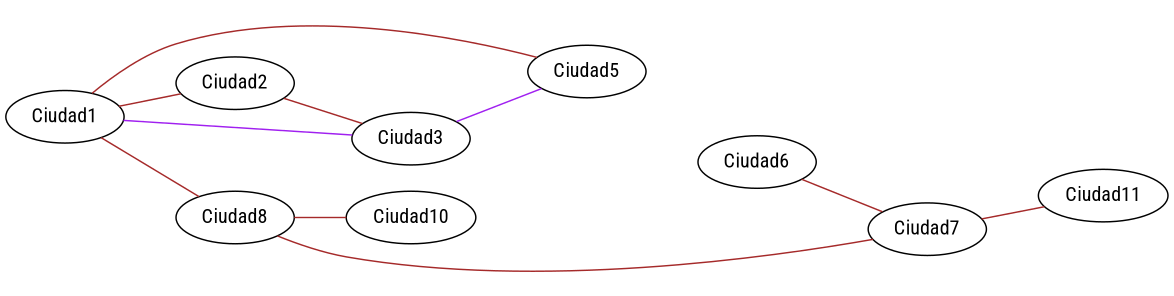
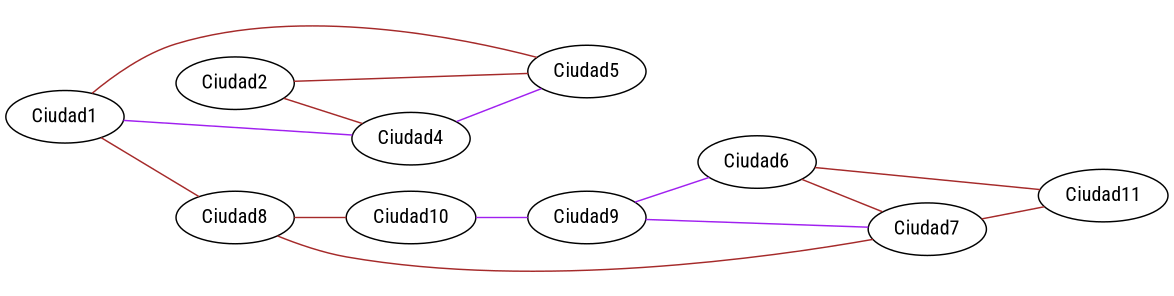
edge "Ciudad2" -- "Ciudad1": now "Ciudad2" -- "Ciudad5"
node "Ciudad3": label "Ciudad3" -> "Ciudad4"
edge "Ciudad6" -- "Ciudad11": added
node "Ciudad9": added
